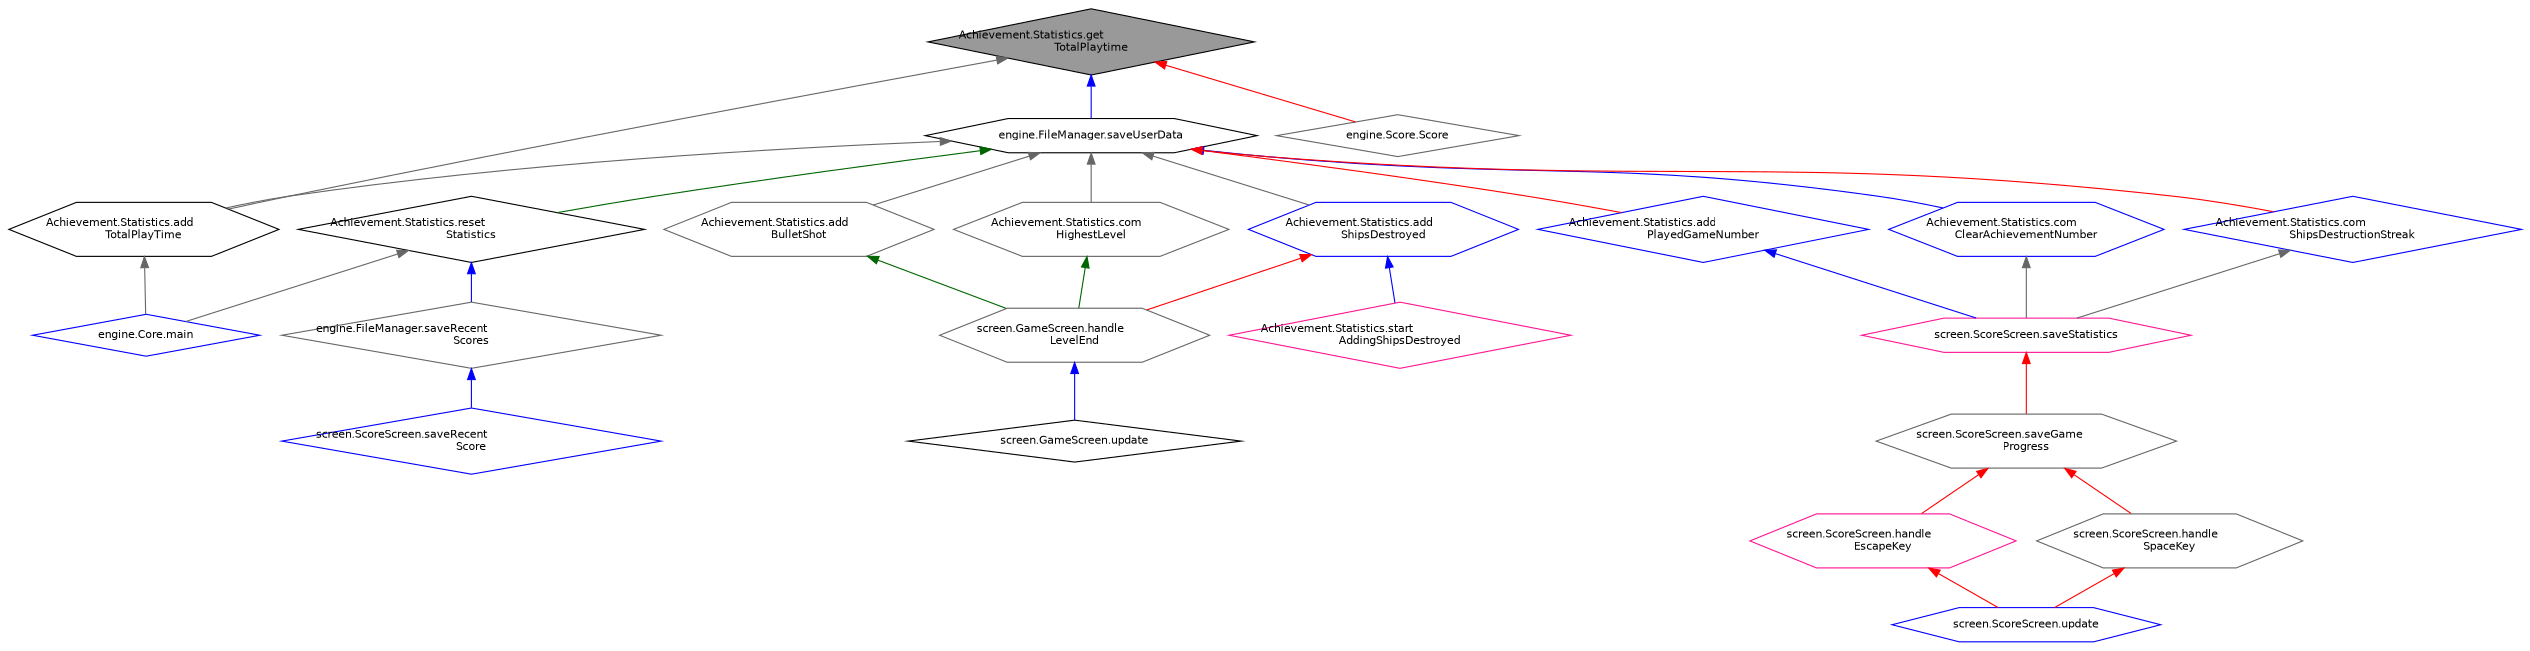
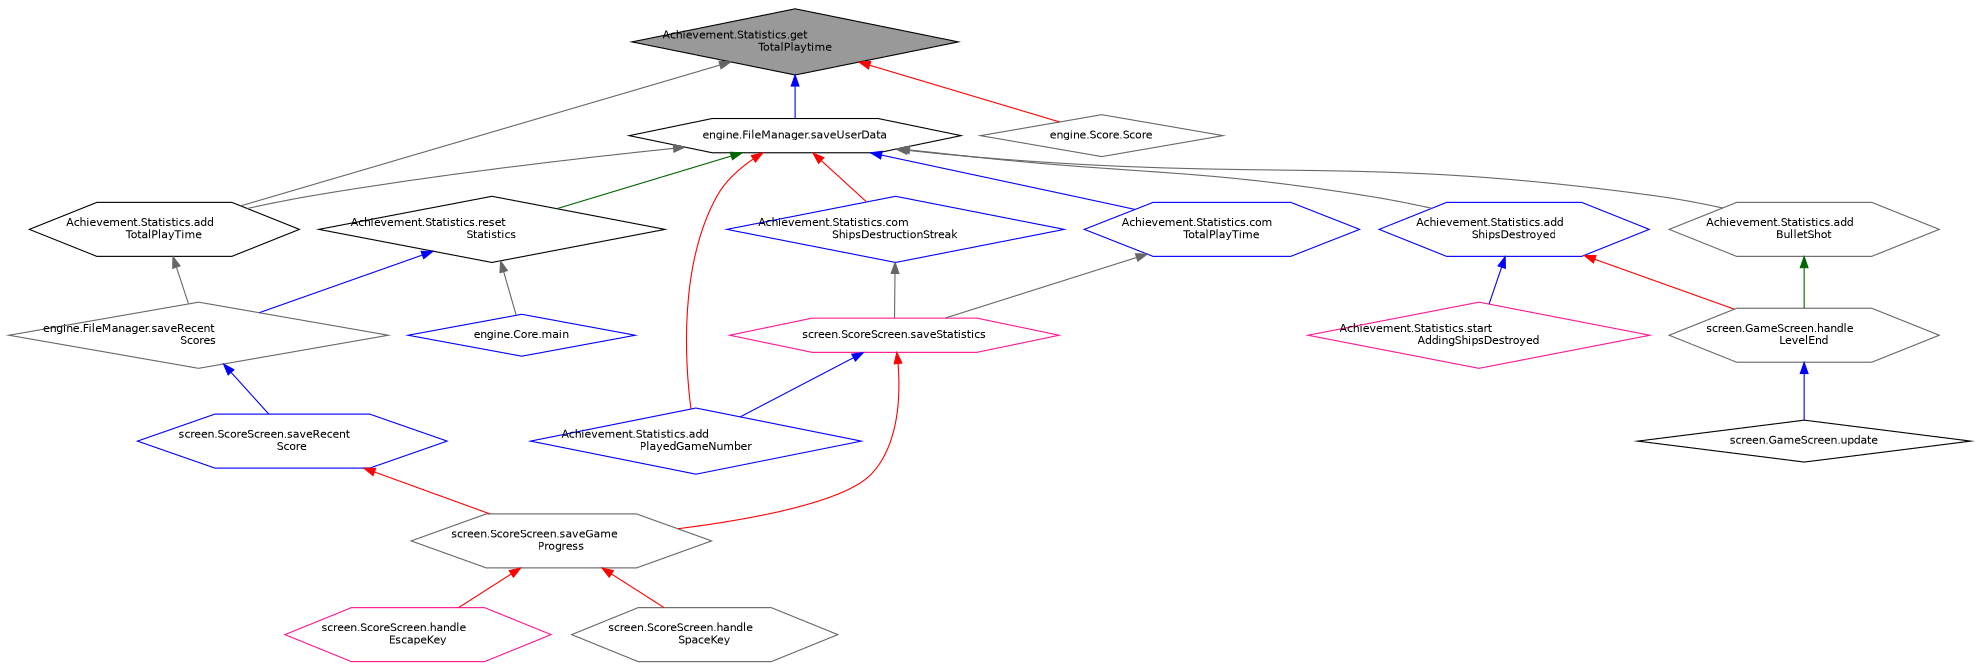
node "Achievement.Statistics.com HighestLevel": removed
node "Achievement.Statistics.com ClearAchievementNumber": label "Achievement.Statistics.com ClearAchievementNumber" -> "Achievement.Statistics.com TotalPlayTime"
edge "screen.ScoreScreen.saveStatistics" -> "Achievement.Statistics.add PlayedGameNumber": reversed
edge "engine.Core.main" -> "Achievement.Statistics.add TotalPlayTime": now "engine.FileManager.saveRecent Scores" -> "Achievement.Statistics.add TotalPlayTime"
node "screen.ScoreScreen.saveRecent Score": shape diamond -> hexagon
edge "screen.ScoreScreen.saveGame Progress" -> "screen.ScoreScreen.saveRecent Score": added
node "screen.ScoreScreen.update": removed
